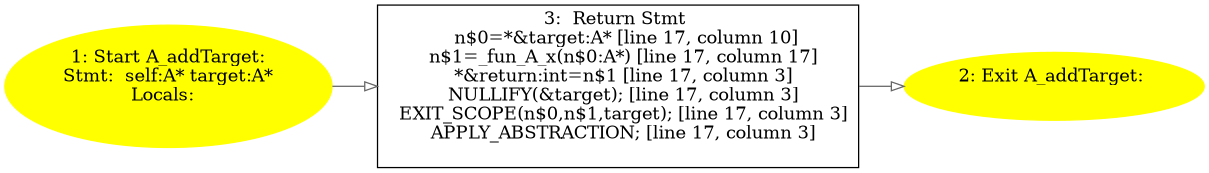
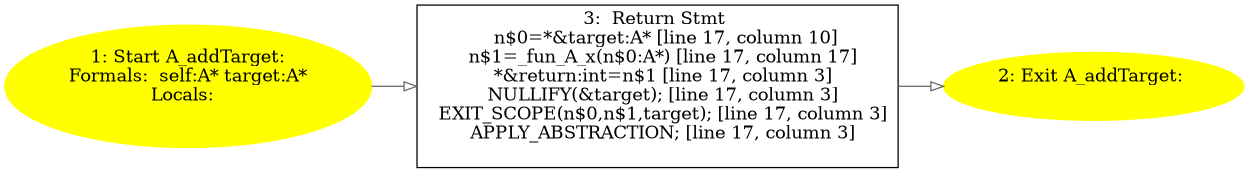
node "1: Start A_addTarget: Stmt:  self:A* target:A* Locals:": label "1: Start A_addTarget: Stmt:  self:A* target:A* Locals:" -> "1: Start A_addTarget: Formals:  self:A* target:A* Locals:"
